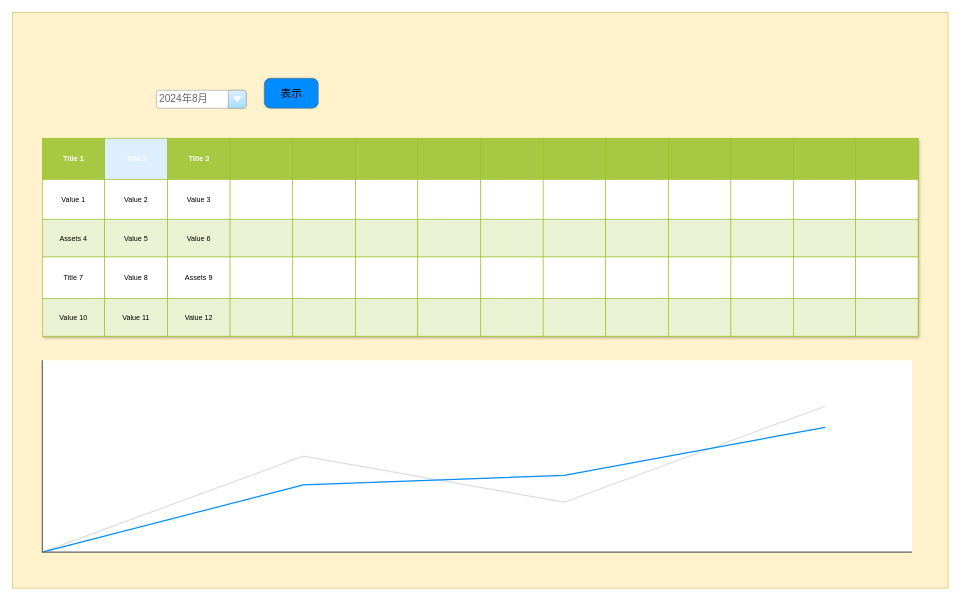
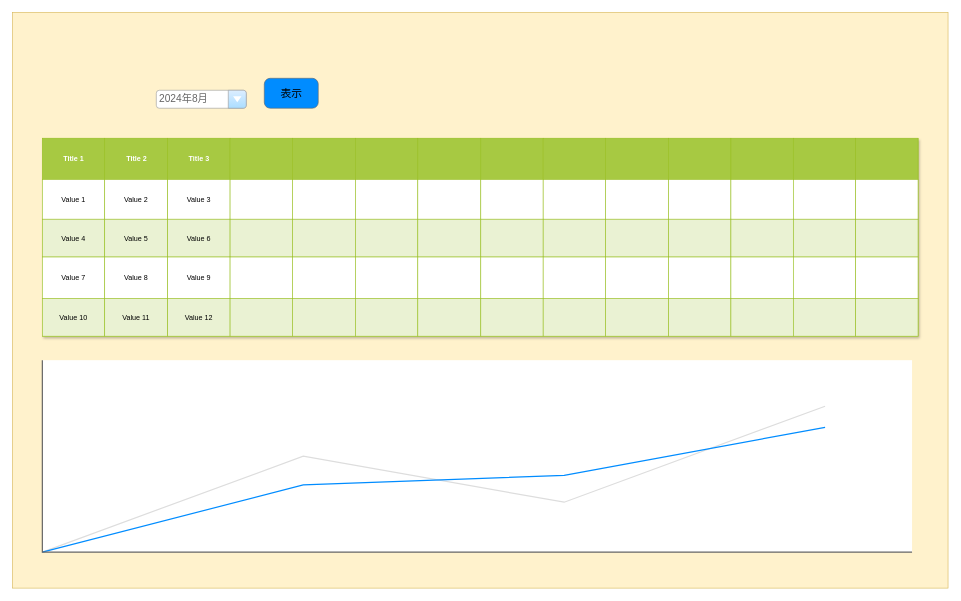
node "Title 2": fillcolor #ddeeff -> #a7c942
node "Assets 4": label "Assets 4" -> "Value 4"
node "Title 7": label "Title 7" -> "Value 7"
node "Assets 9": label "Assets 9" -> "Value 9"
